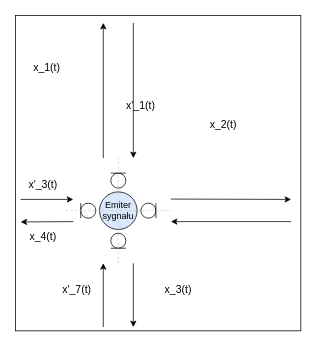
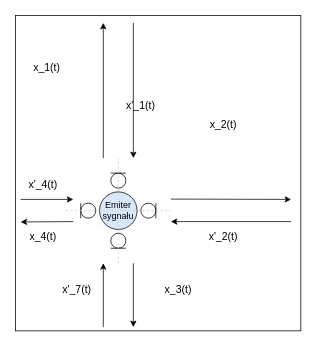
node "x'_3(t)": label "x'_3(t)" -> "x'_4(t)"
node "x'_2(t)": added
